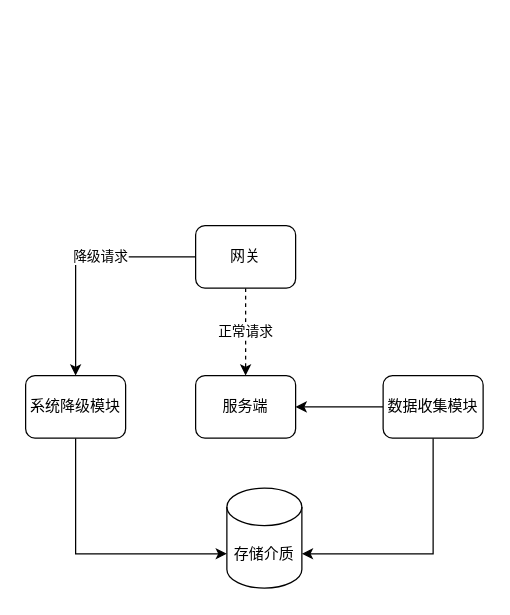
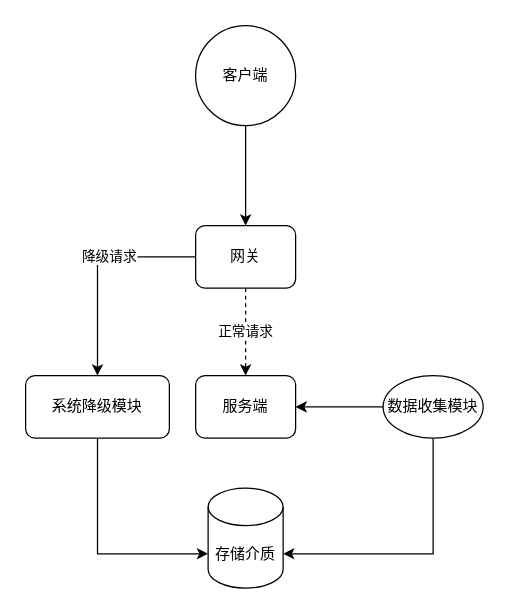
node "客户端": added
edge "客户端" -> "网关": added
node "系统降级模块": size 100x63 -> 144x63
node "数据收集模块": shape rounded rectangle -> ellipse
node "存储介质": moved (264, 538) -> (246, 538)
